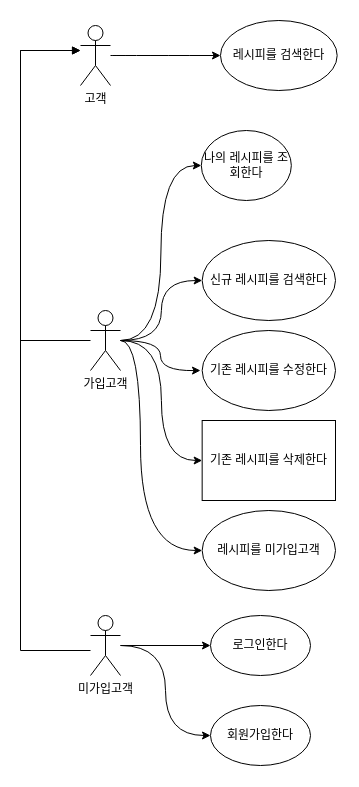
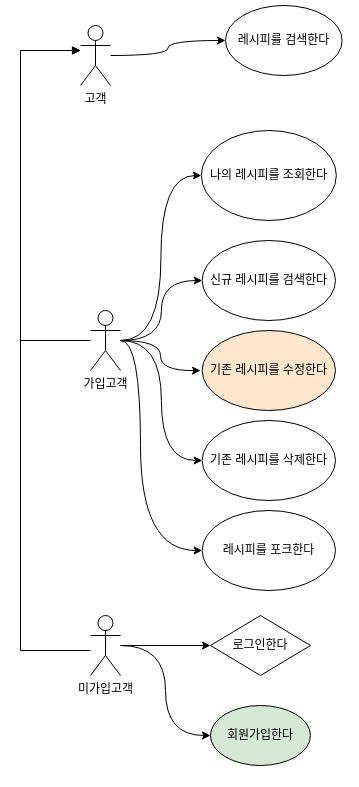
node "레시피를 검색한다": moved (279, 56) -> (284, 41)
node "나의 레시피를 조회한다": size 90x70 -> 135x90
node "기존 레시피를 수정한다": fillcolor #ffffff -> #ffe6cc
node "기존 레시피를 삭제한다": shape rectangle -> ellipse
node "레시피를 미가입고객": label "레시피를 미가입고객" -> "레시피를 포크한다"
node "로그인한다": shape ellipse -> diamond
node "회원가입한다": fillcolor #ffffff -> #d5e8d4
